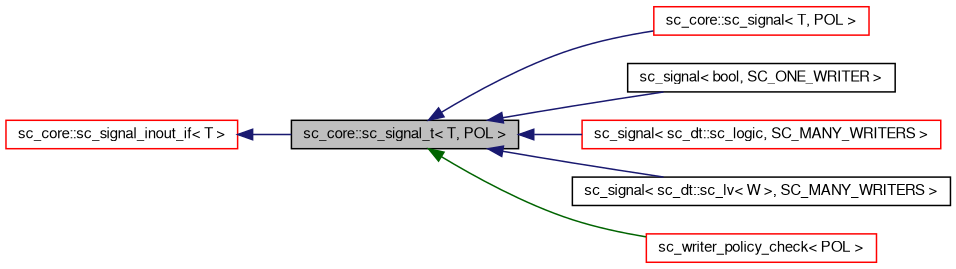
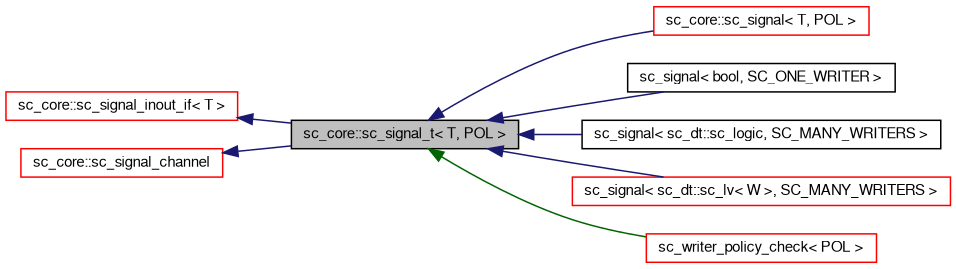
node "sc_signal< sc_dt::sc_logic, SC_MANY_WRITERS >": color red -> black
node "sc_core::sc_signal_channel": added
node "sc_signal< sc_dt::sc_lv< W >, SC_MANY_WRITERS >": color black -> red
